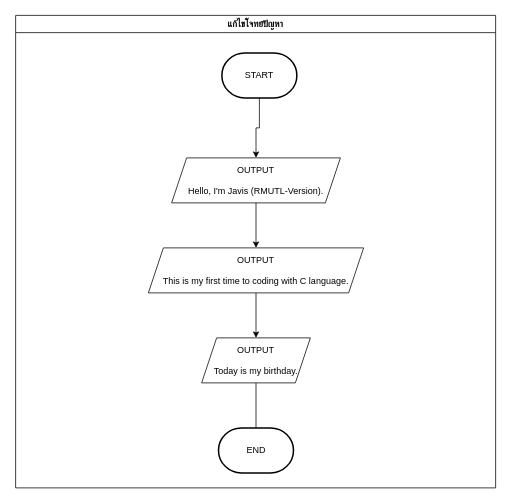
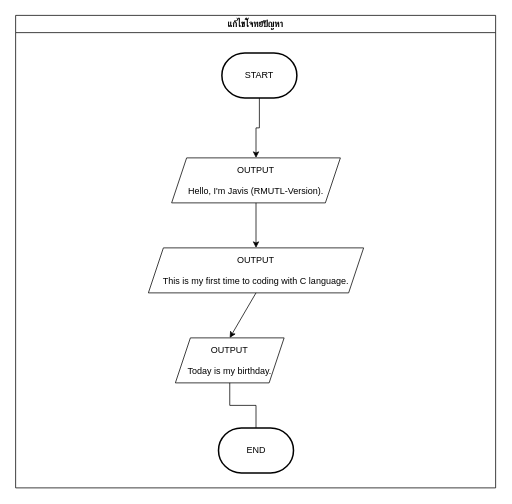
node "OUTPUT Today is my birthday.": moved (256, 360) -> (230, 360)
